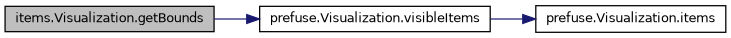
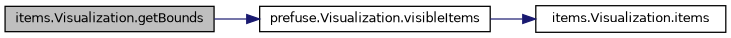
node "prefuse.Visualization.items": label "prefuse.Visualization.items" -> "items.Visualization.items"
